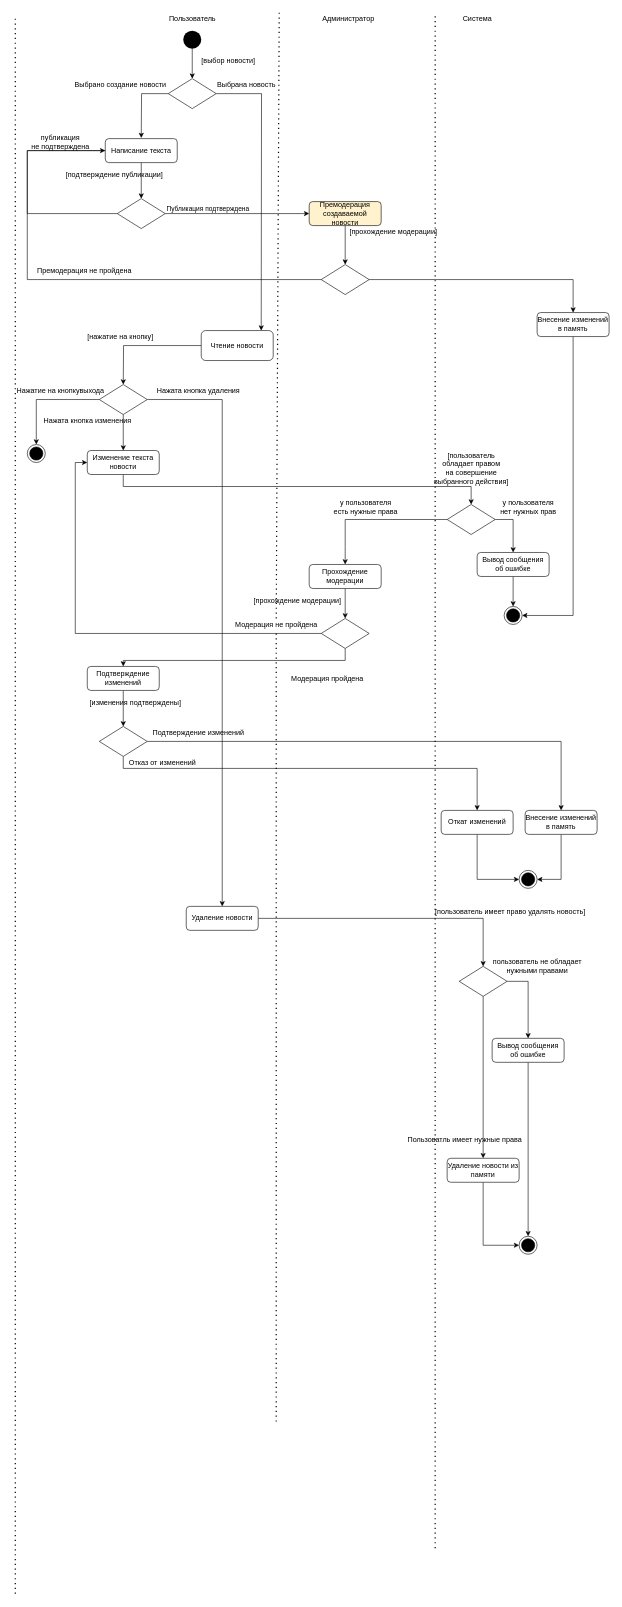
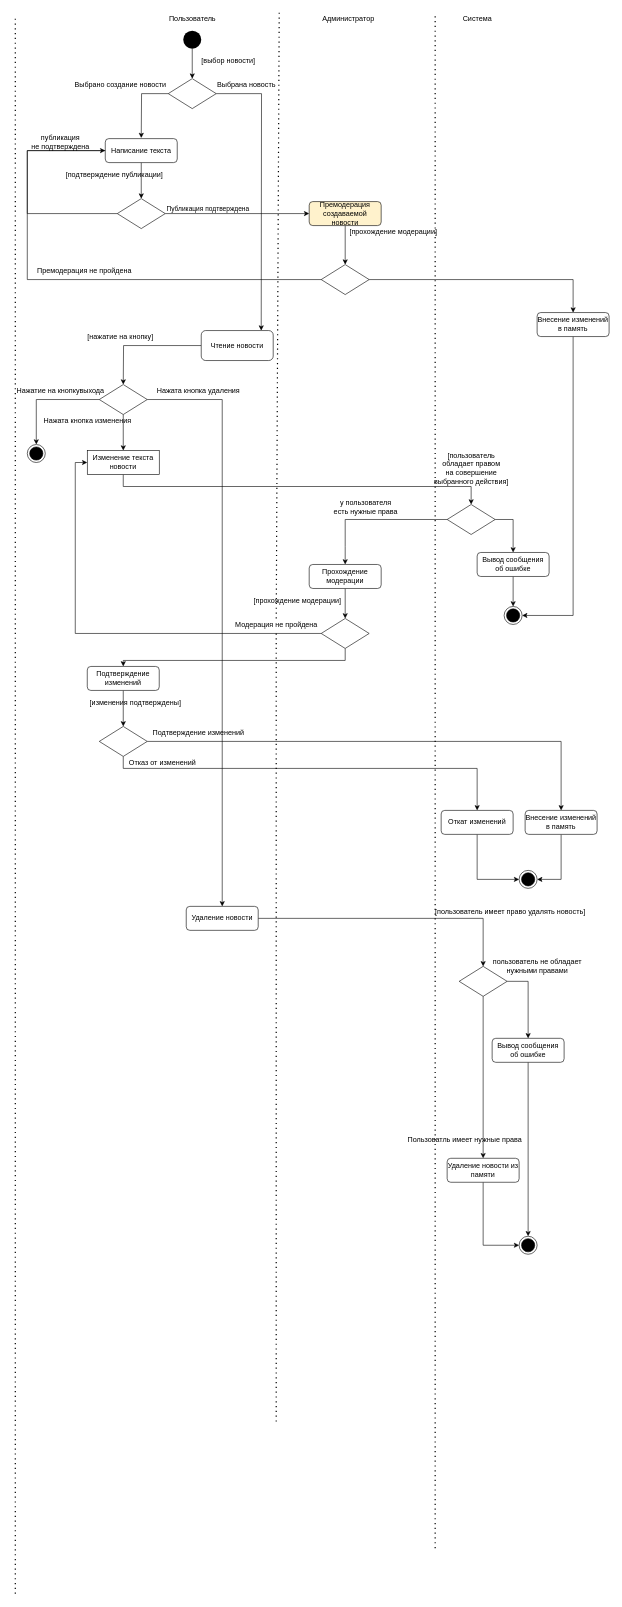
node "Изменение текста новости": shape rounded rectangle -> rectangle
node "у пользователя нет нужных прав": removed
node "Модерация пройдена": removed
